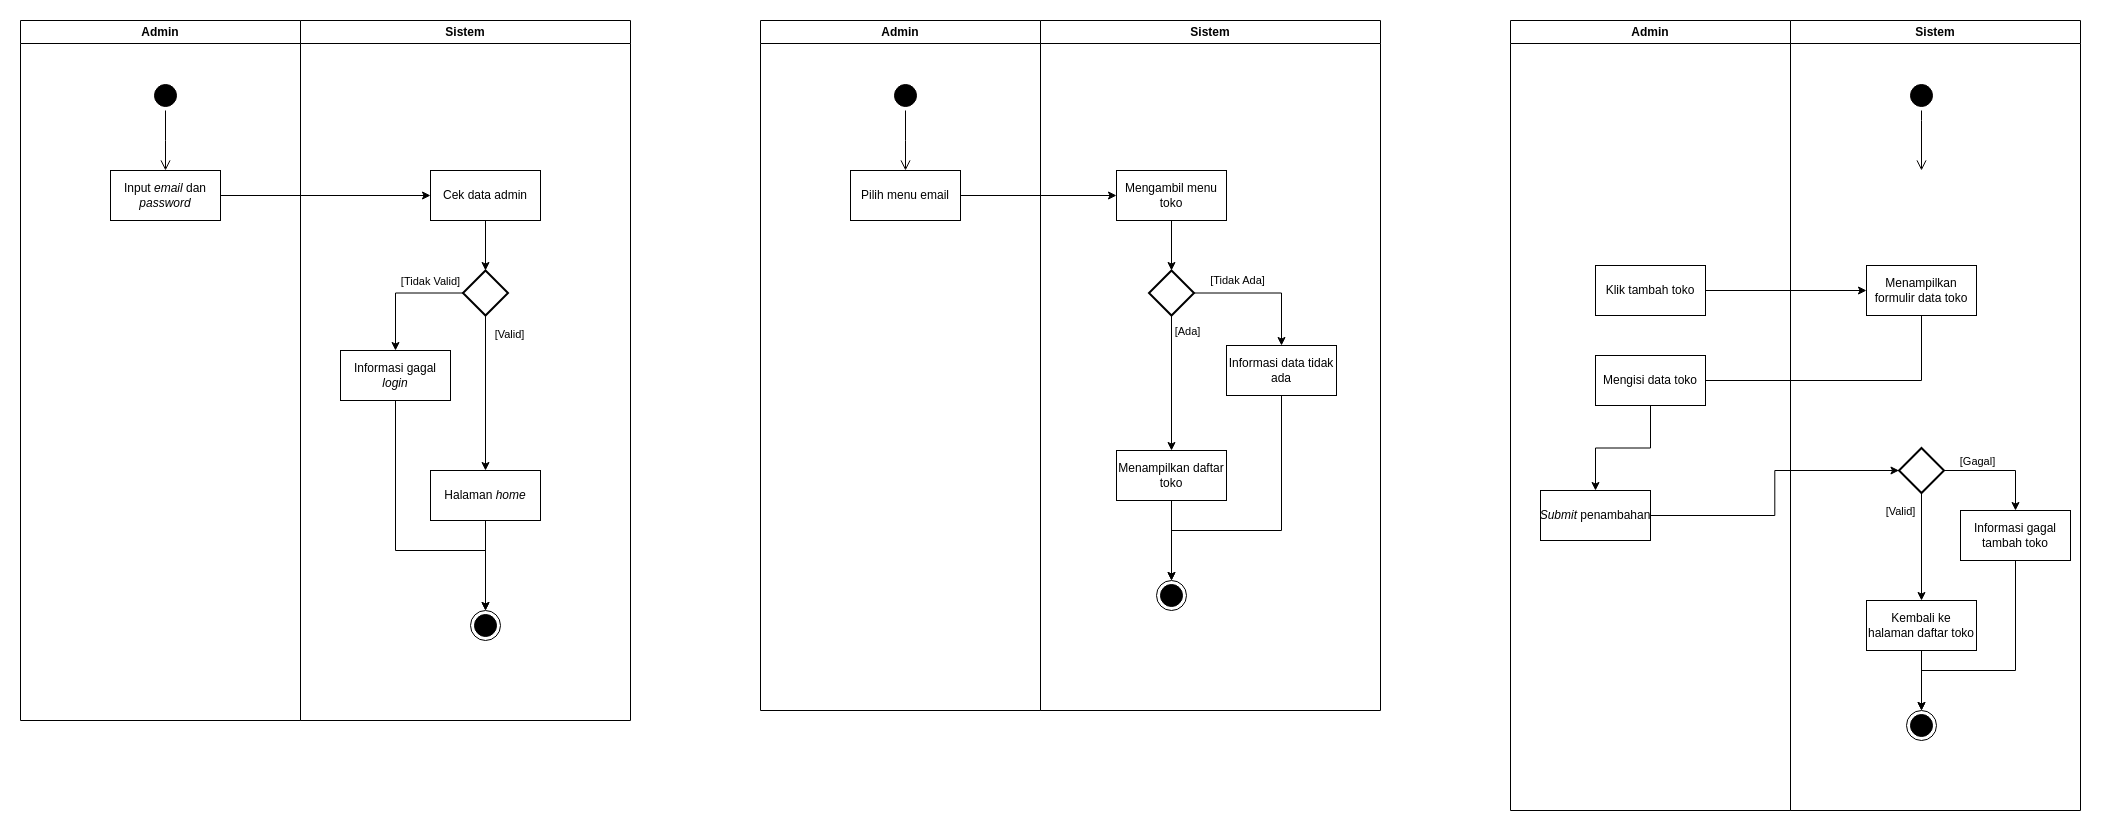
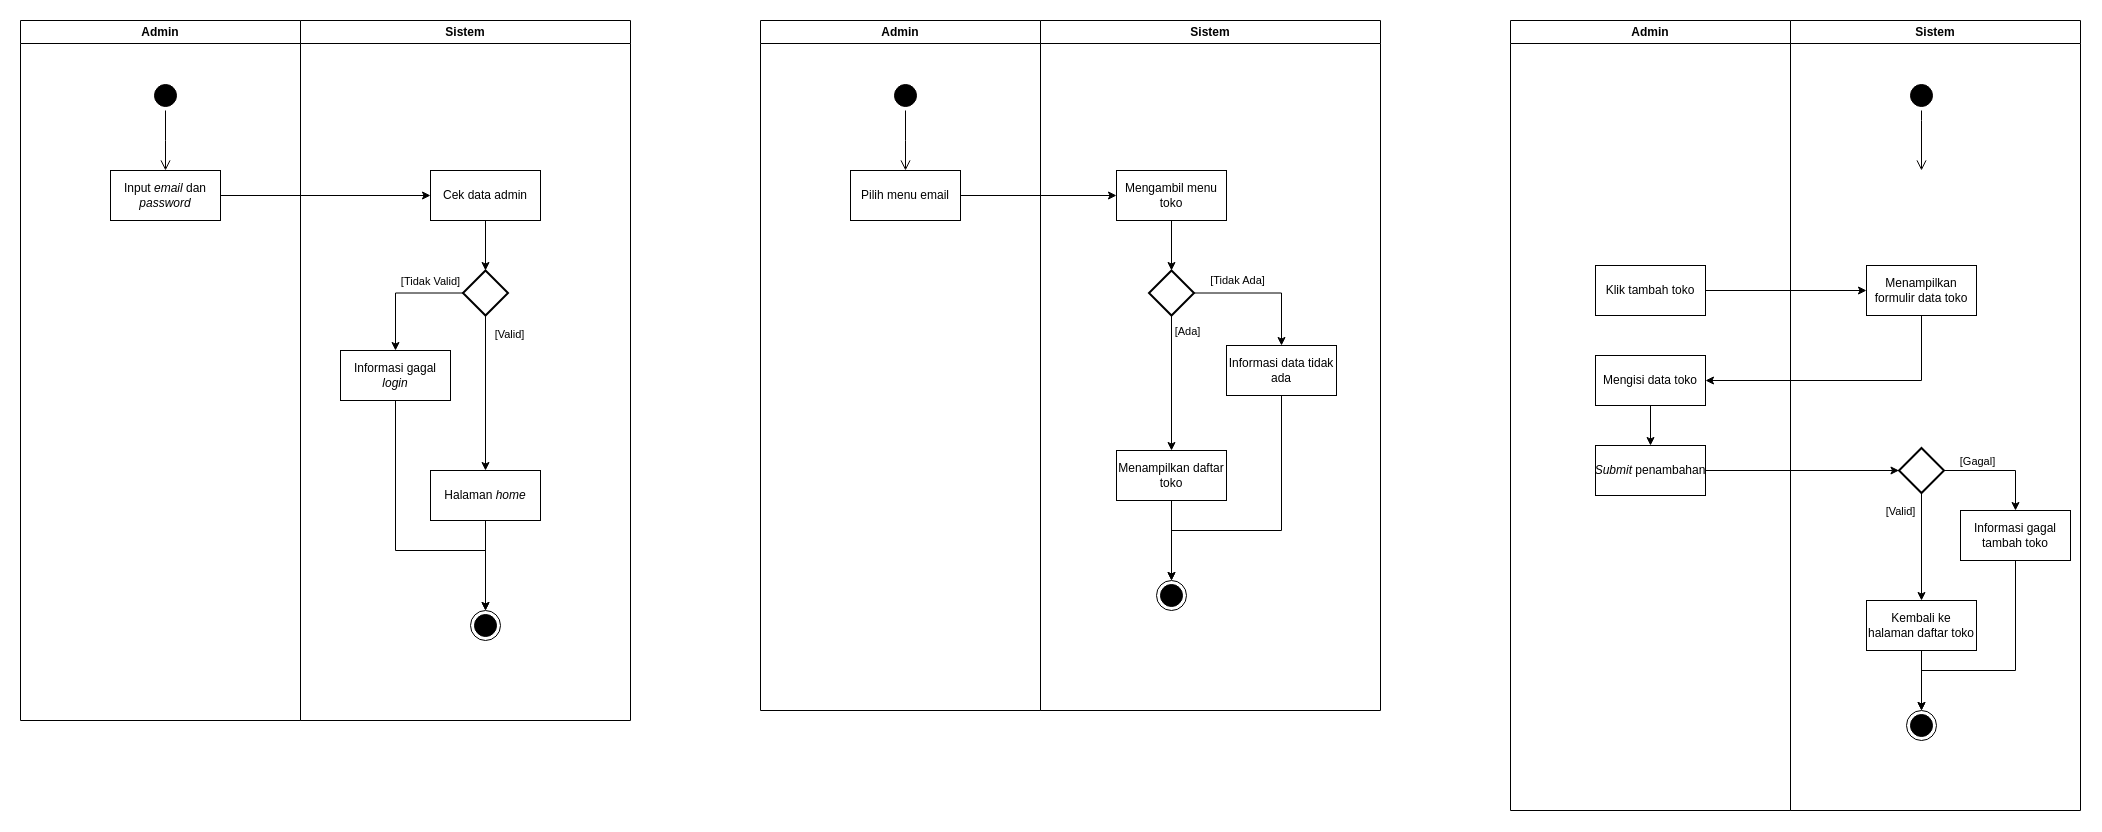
edge "Menampilkan formulir data toko" -- "Mengisi data toko": arrowhead none -> classic
node "Submit penambahan": moved (1596, 516) -> (1651, 471)
